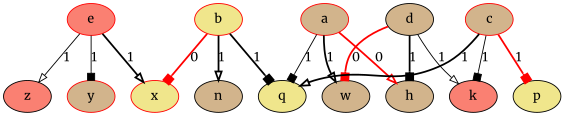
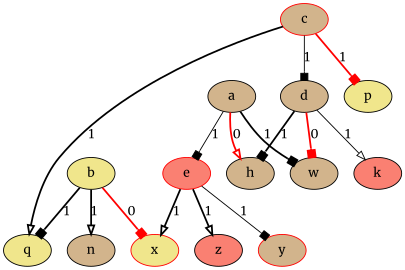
node "b": color red -> black
node "a": color red -> black
edge "a" -> "q": now "a" -> "e"
edge "c" -> "k": now "c" -> "d"
edge "e" -> "z": style solid -> bold
edge "a" -> "w": arrowhead onormal -> box
